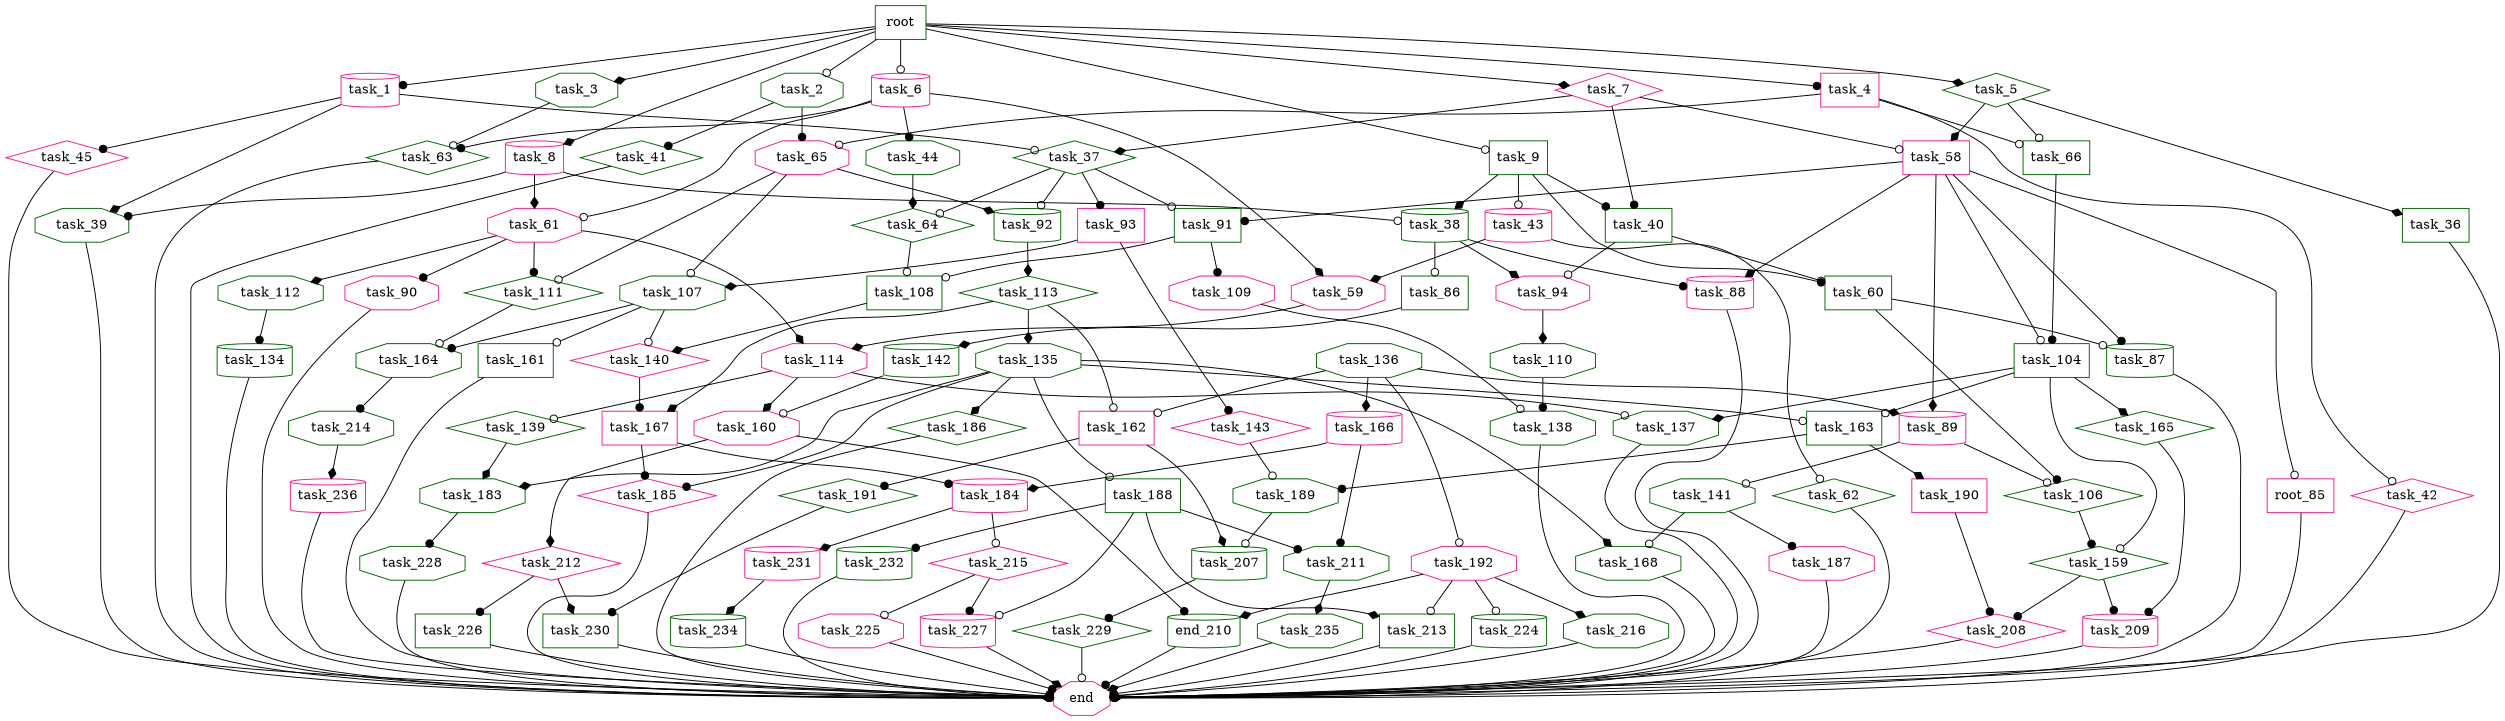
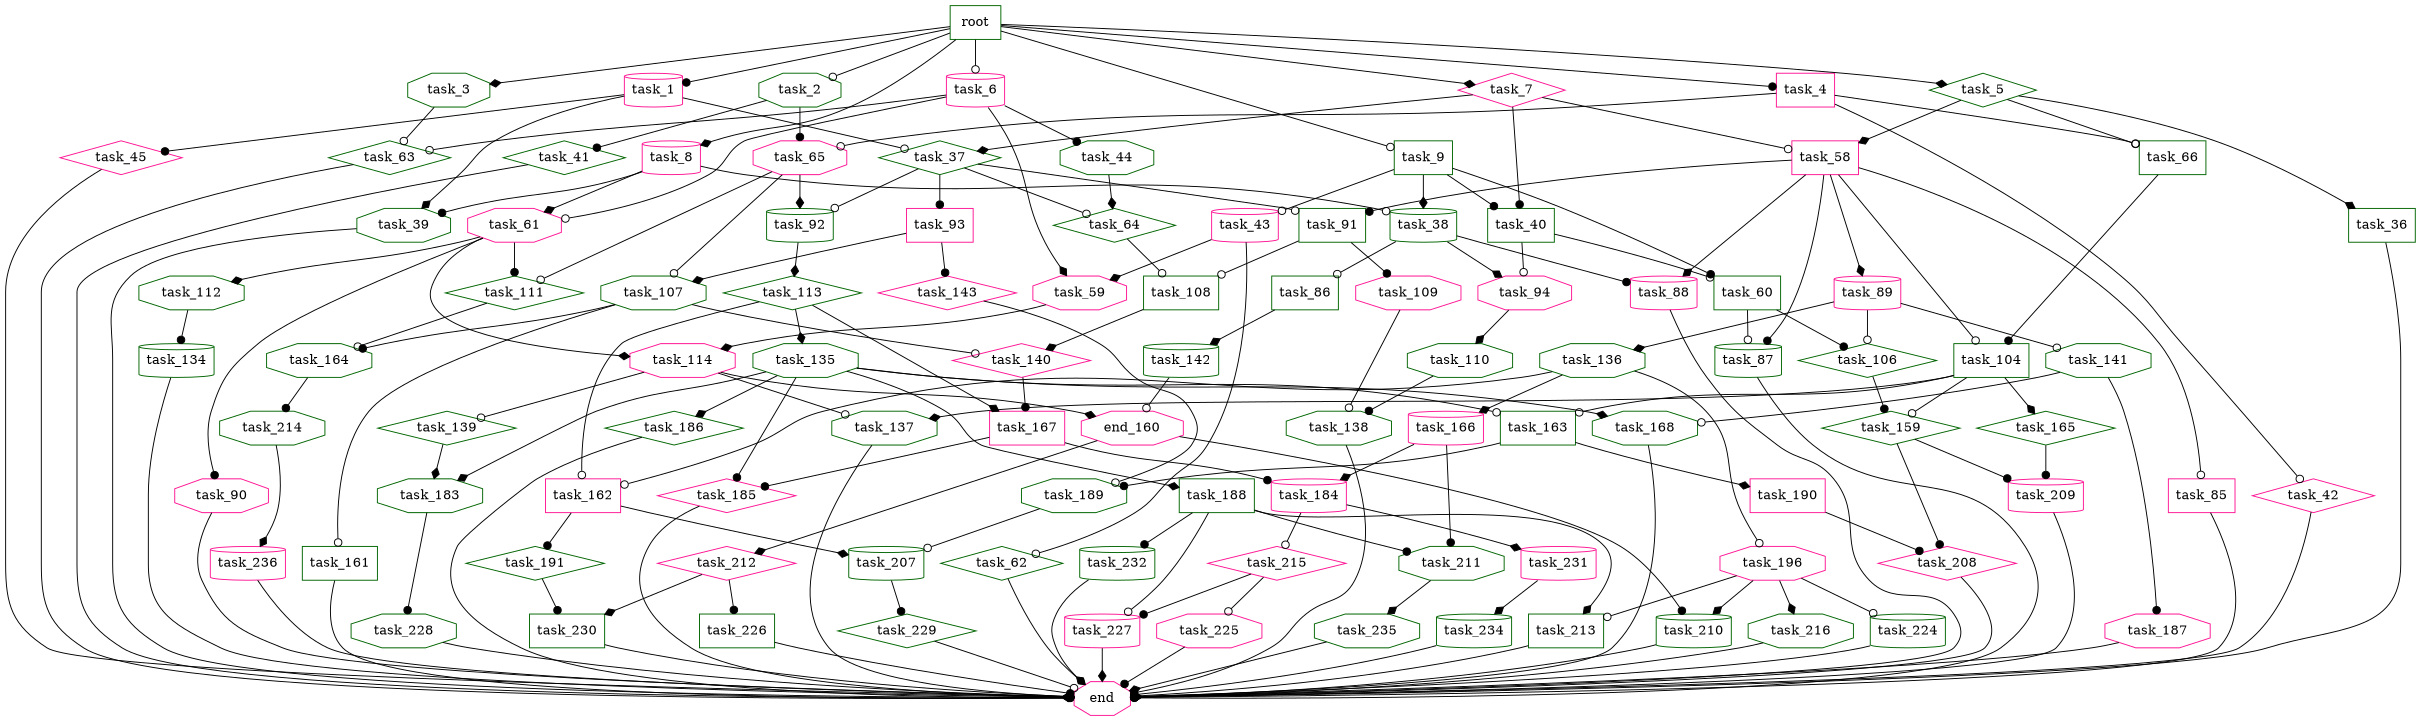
edge "task_6" -> "task_63": arrowhead dot -> odot
edge "task_136" -> "task_89": reversed
node "task_160": label "task_160" -> "end_160"
edge "task_135" -> "task_188": arrowhead odot -> diamond
node "root_85": label "root_85" -> "task_85"
node "task_192": label "task_192" -> "task_196"
node "end_210": label "end_210" -> "task_210"
